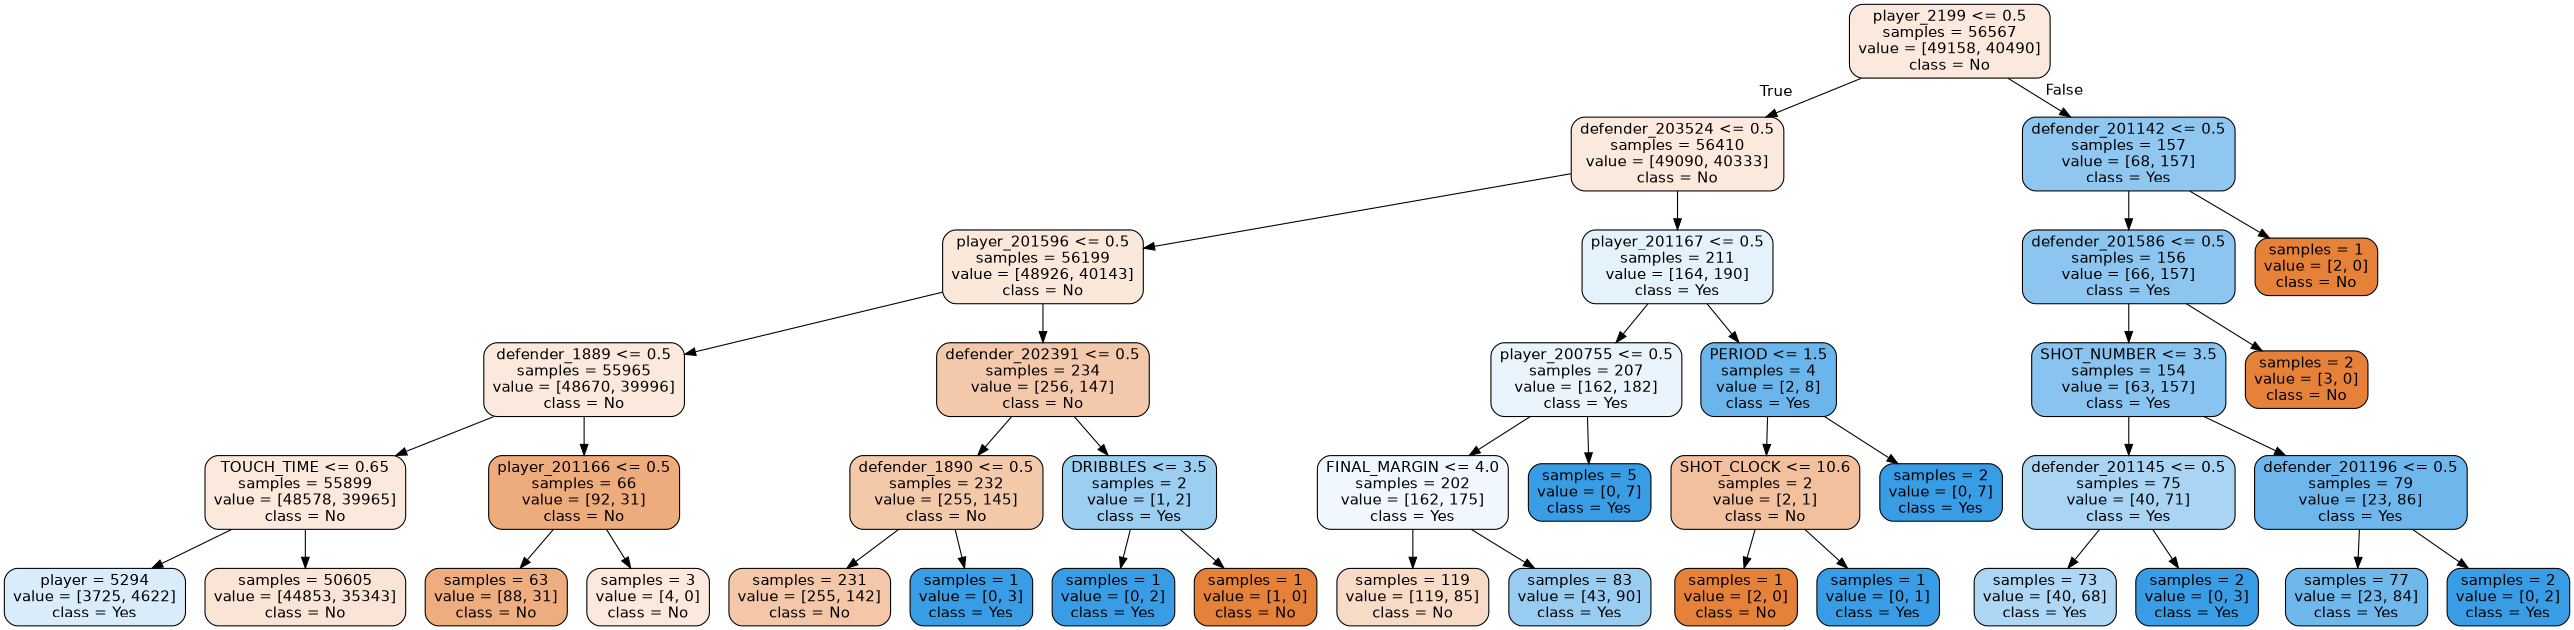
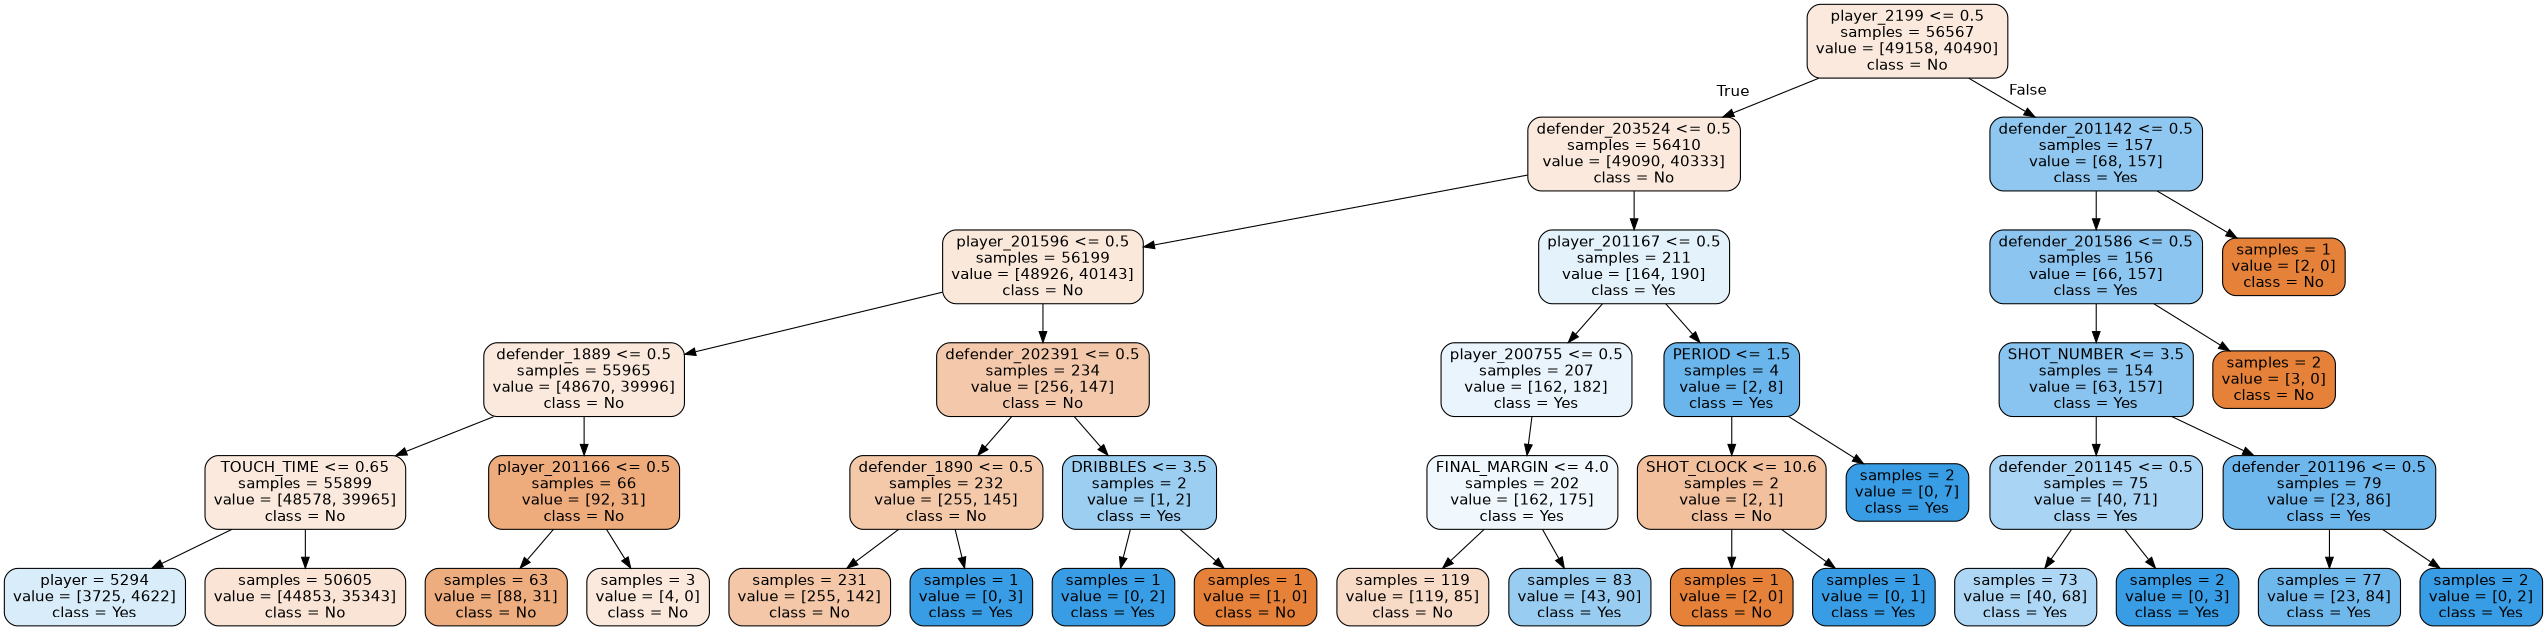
node "samples = 5 value = [0, 7] class = Yes": removed
